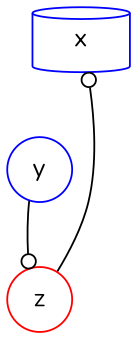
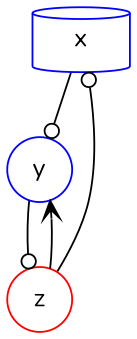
edge "x" -> "y": added
edge "z" -> "y": added
